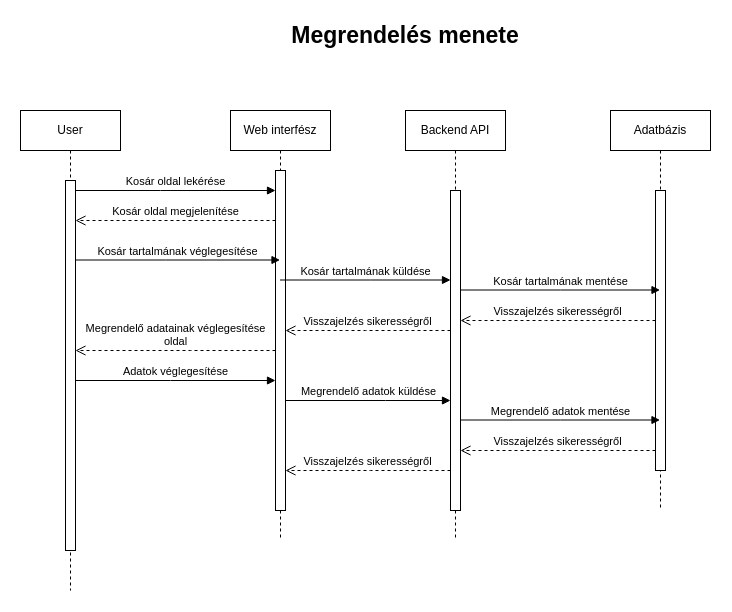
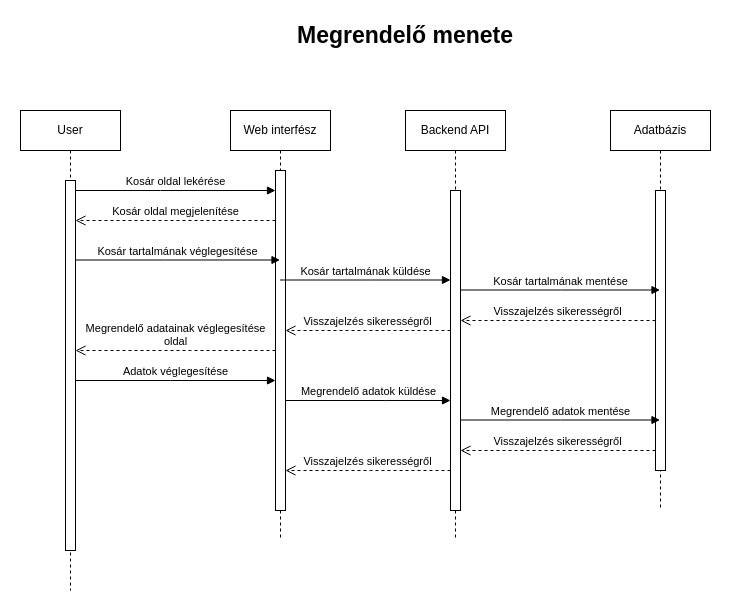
node "Megrendelés menete": label "Megrendelés menete" -> "Megrendelő menete"
